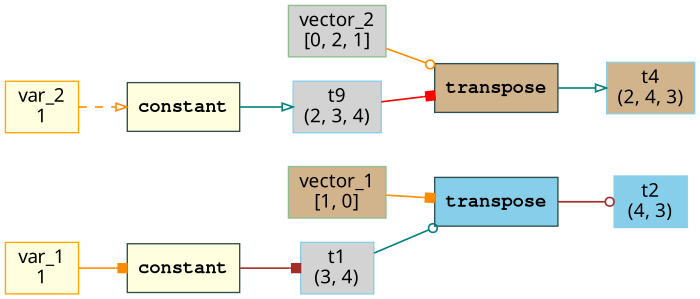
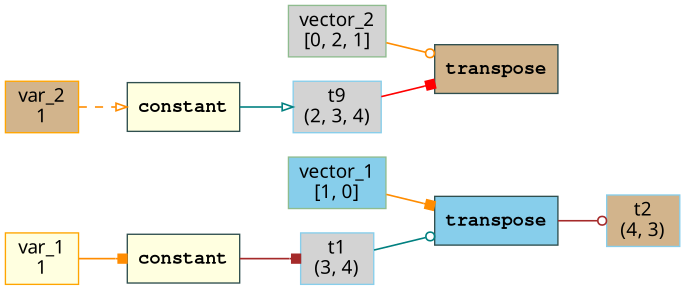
node "t4 (2, 4, 3)": removed
node "var_2 1": fillcolor lightyellow -> tan
node "vector_1 [1, 0]": fillcolor tan -> skyblue
node "t2 (4, 3)": fillcolor skyblue -> tan
